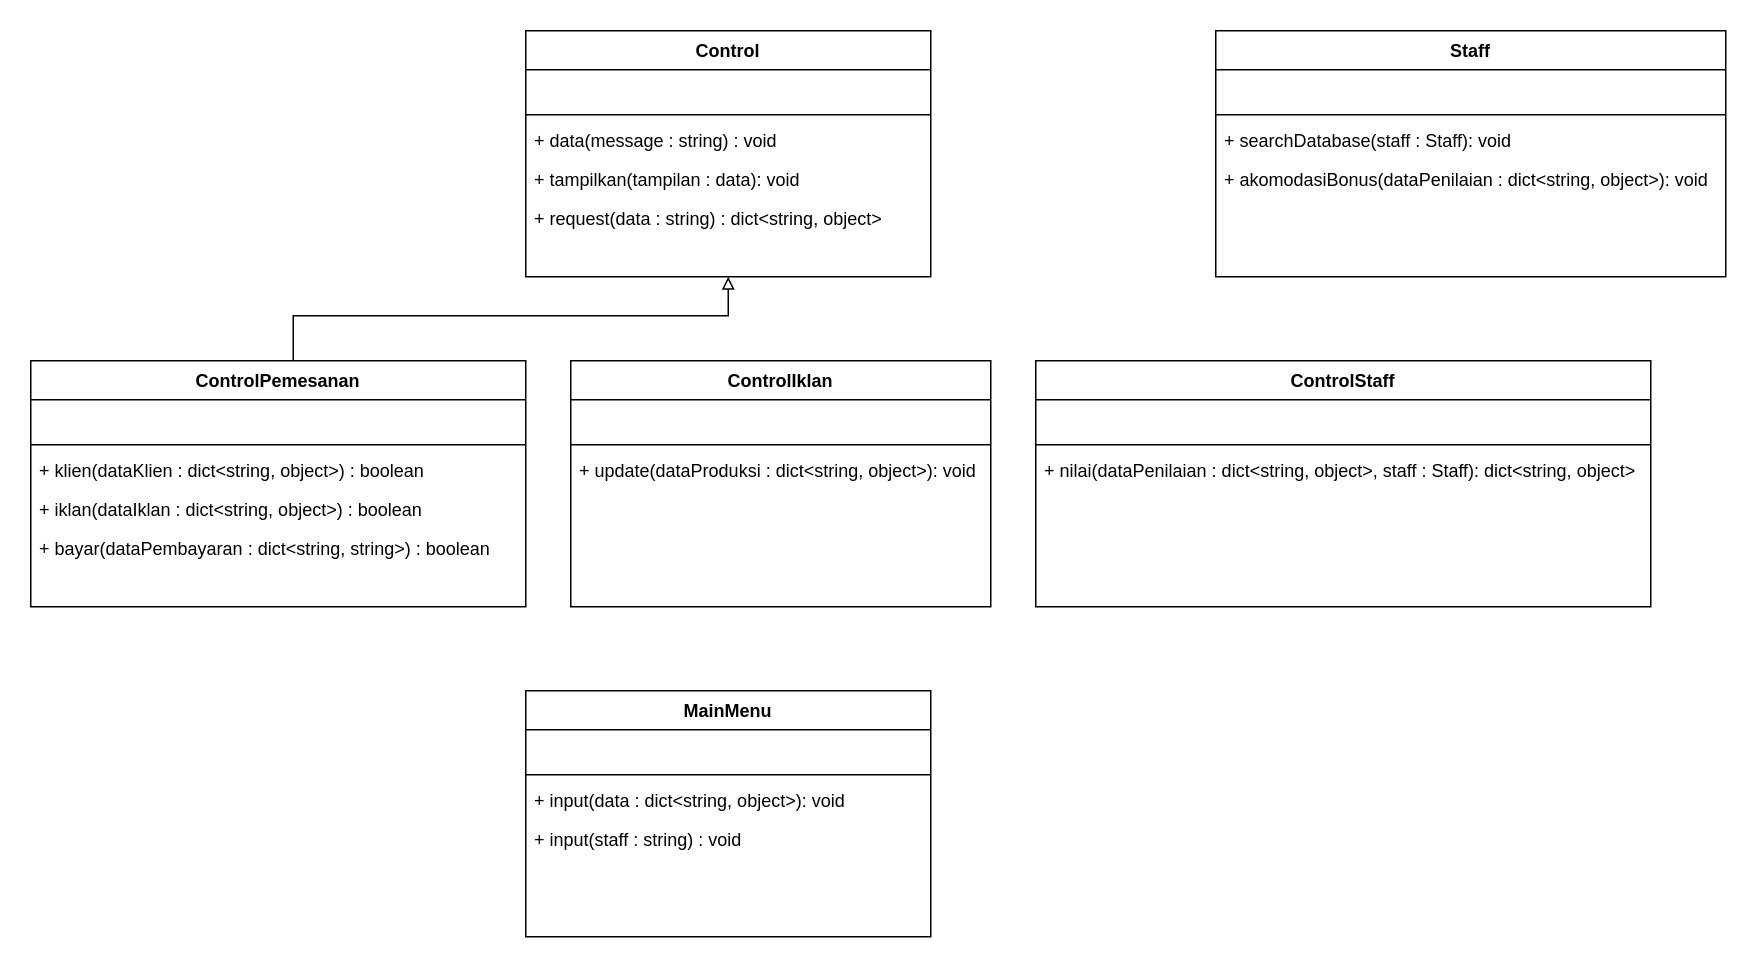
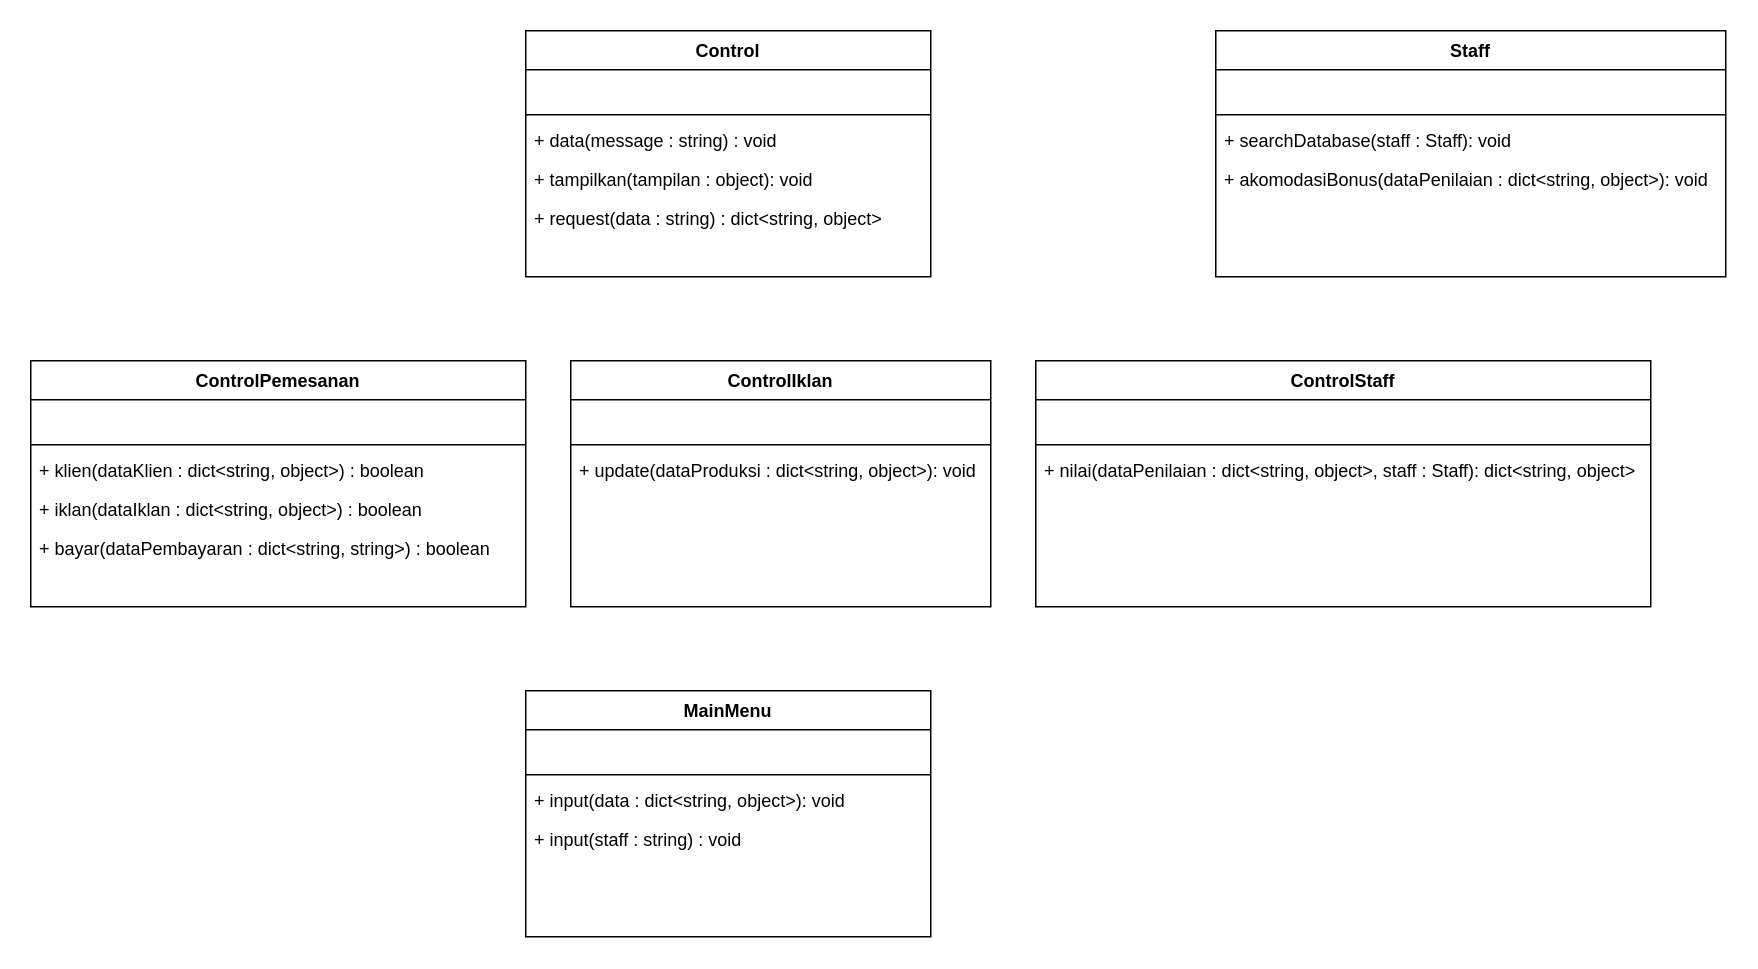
node "+ tampilkan(tampilan : data): void": label "+ tampilkan(tampilan : data): void" -> "+ tampilkan(tampilan : object): void"
edge "ControlPemesanan" -> "Control": removed
